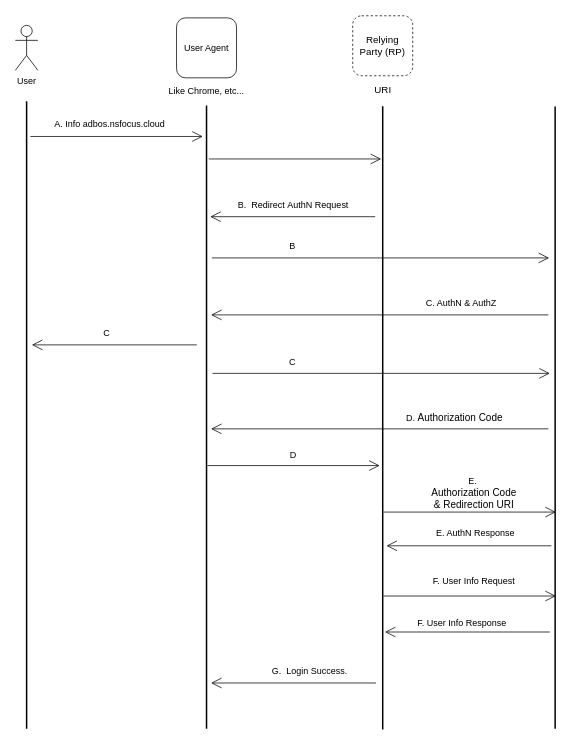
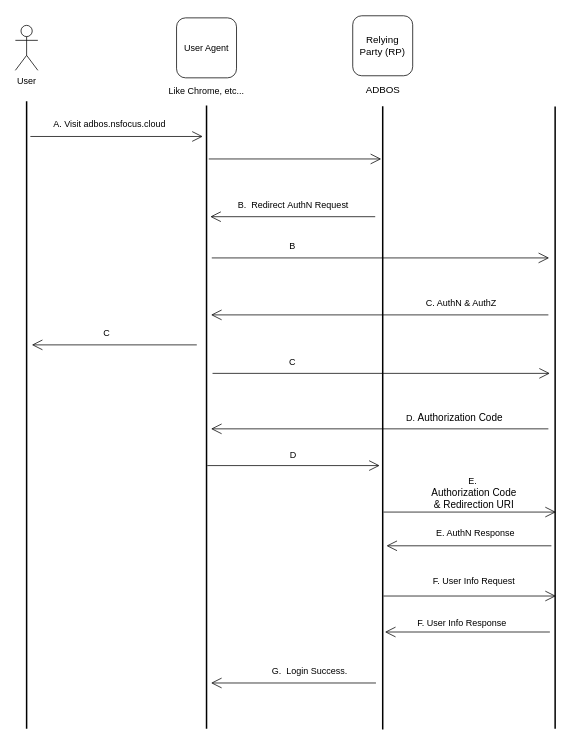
node "Relying Party (RP)": style dashed -> solid
node "URI": label "URI" -> "ADBOS"
node "A. Info adbos.nsfocus.cloud": label "A. Info adbos.nsfocus.cloud" -> "A. Visit adbos.nsfocus.cloud"
